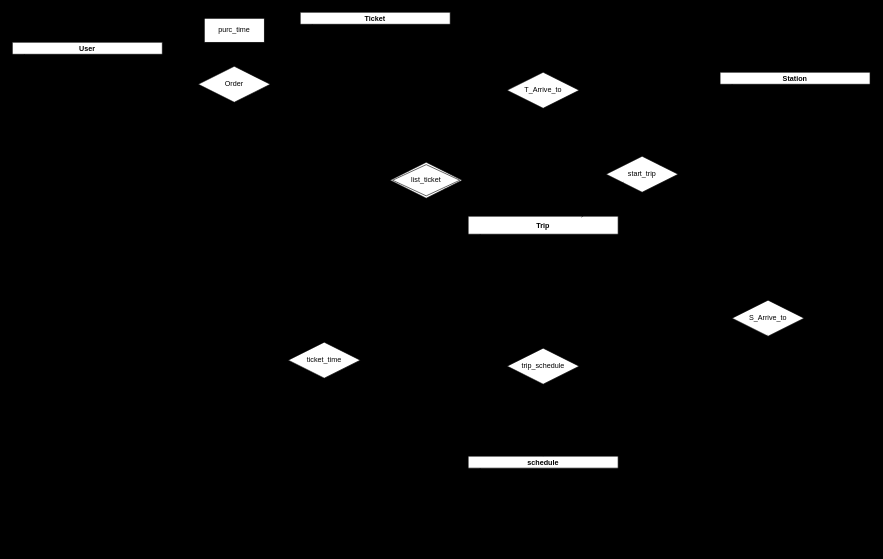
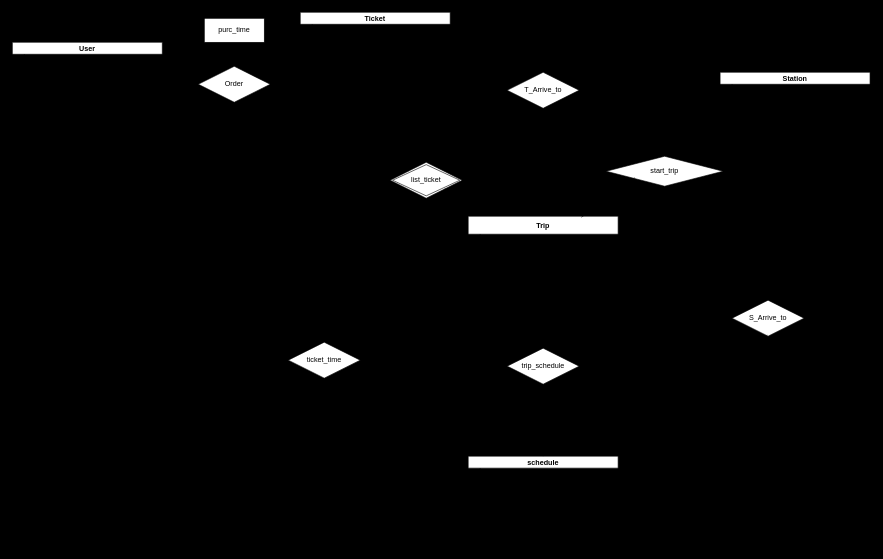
node "start_trip": size 72x36 -> 117x30
